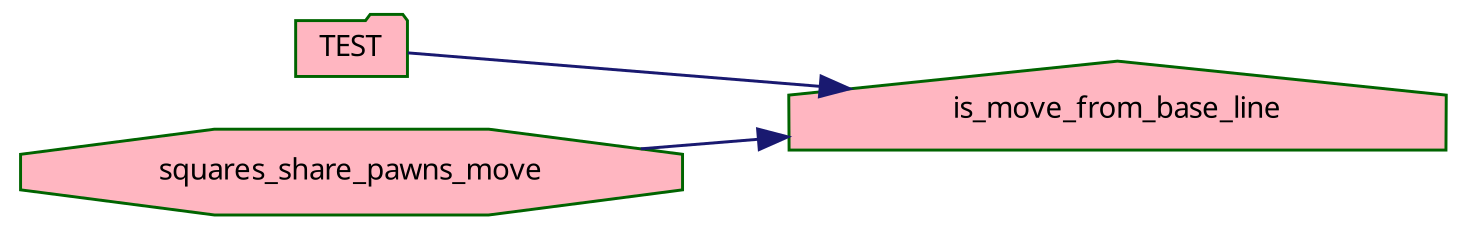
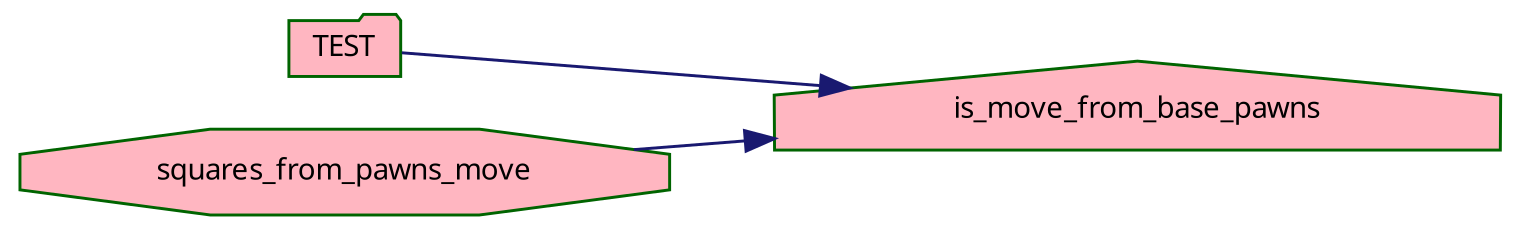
node "is_move_from_base_line": label "is_move_from_base_line" -> "is_move_from_base_pawns"
node "squares_share_pawns_move": label "squares_share_pawns_move" -> "squares_from_pawns_move"
